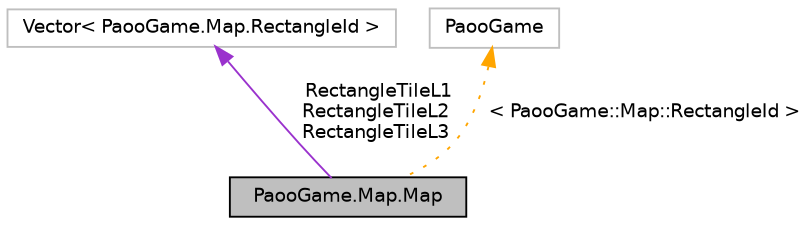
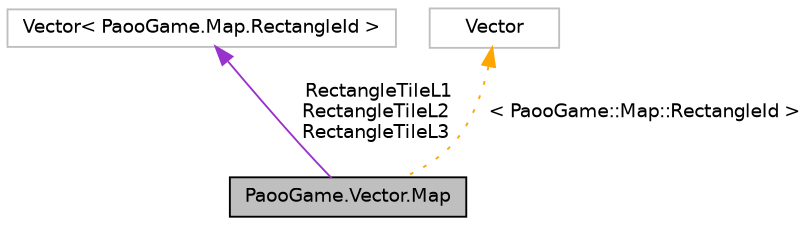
node "PaooGame": label "PaooGame" -> "Vector"
node "PaooGame.Map.Map": label "PaooGame.Map.Map" -> "PaooGame.Vector.Map"
